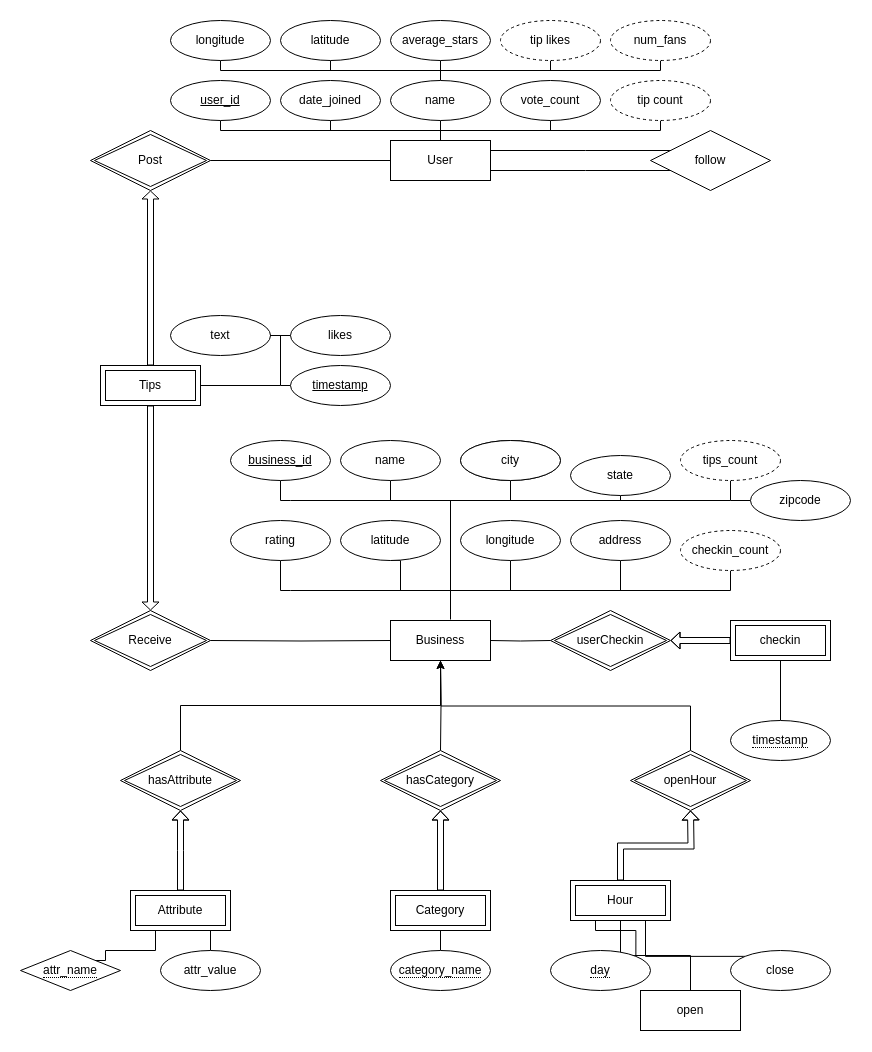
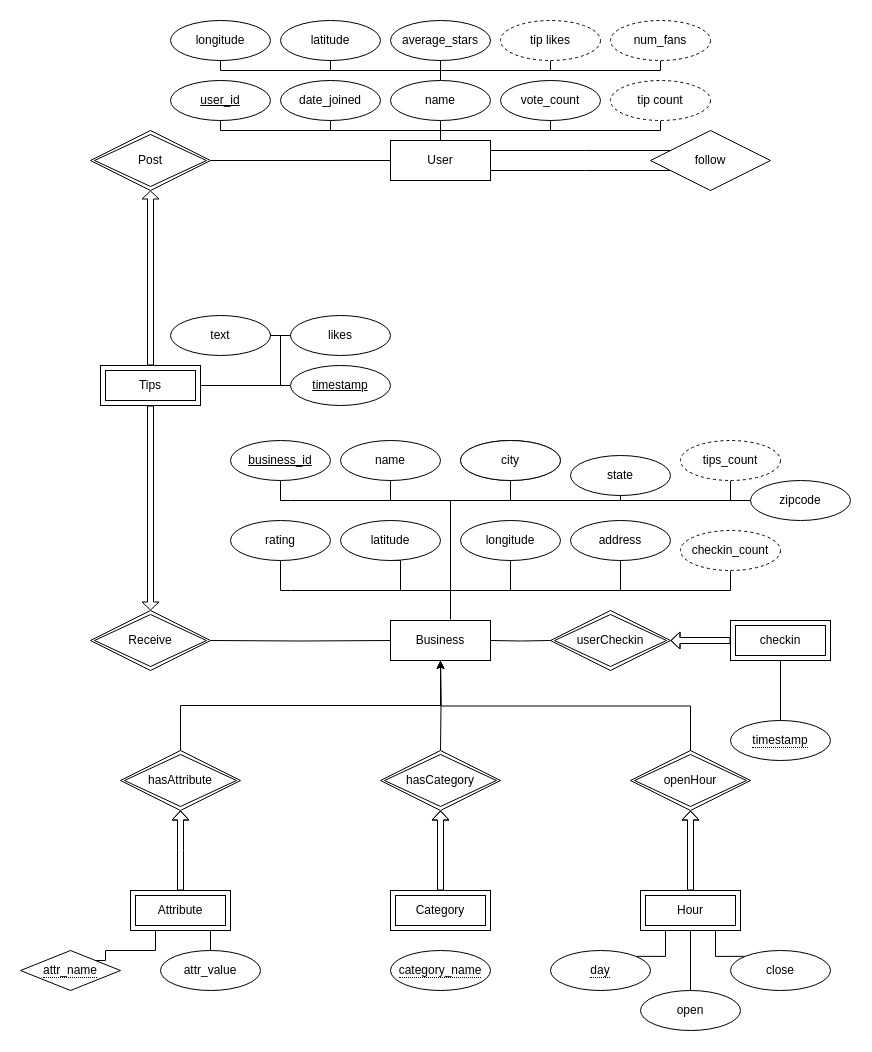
node "Hour": moved (621, 901) -> (691, 911)
edge "Category" -- "category_name": removed
node "open": shape rectangle -> ellipse
